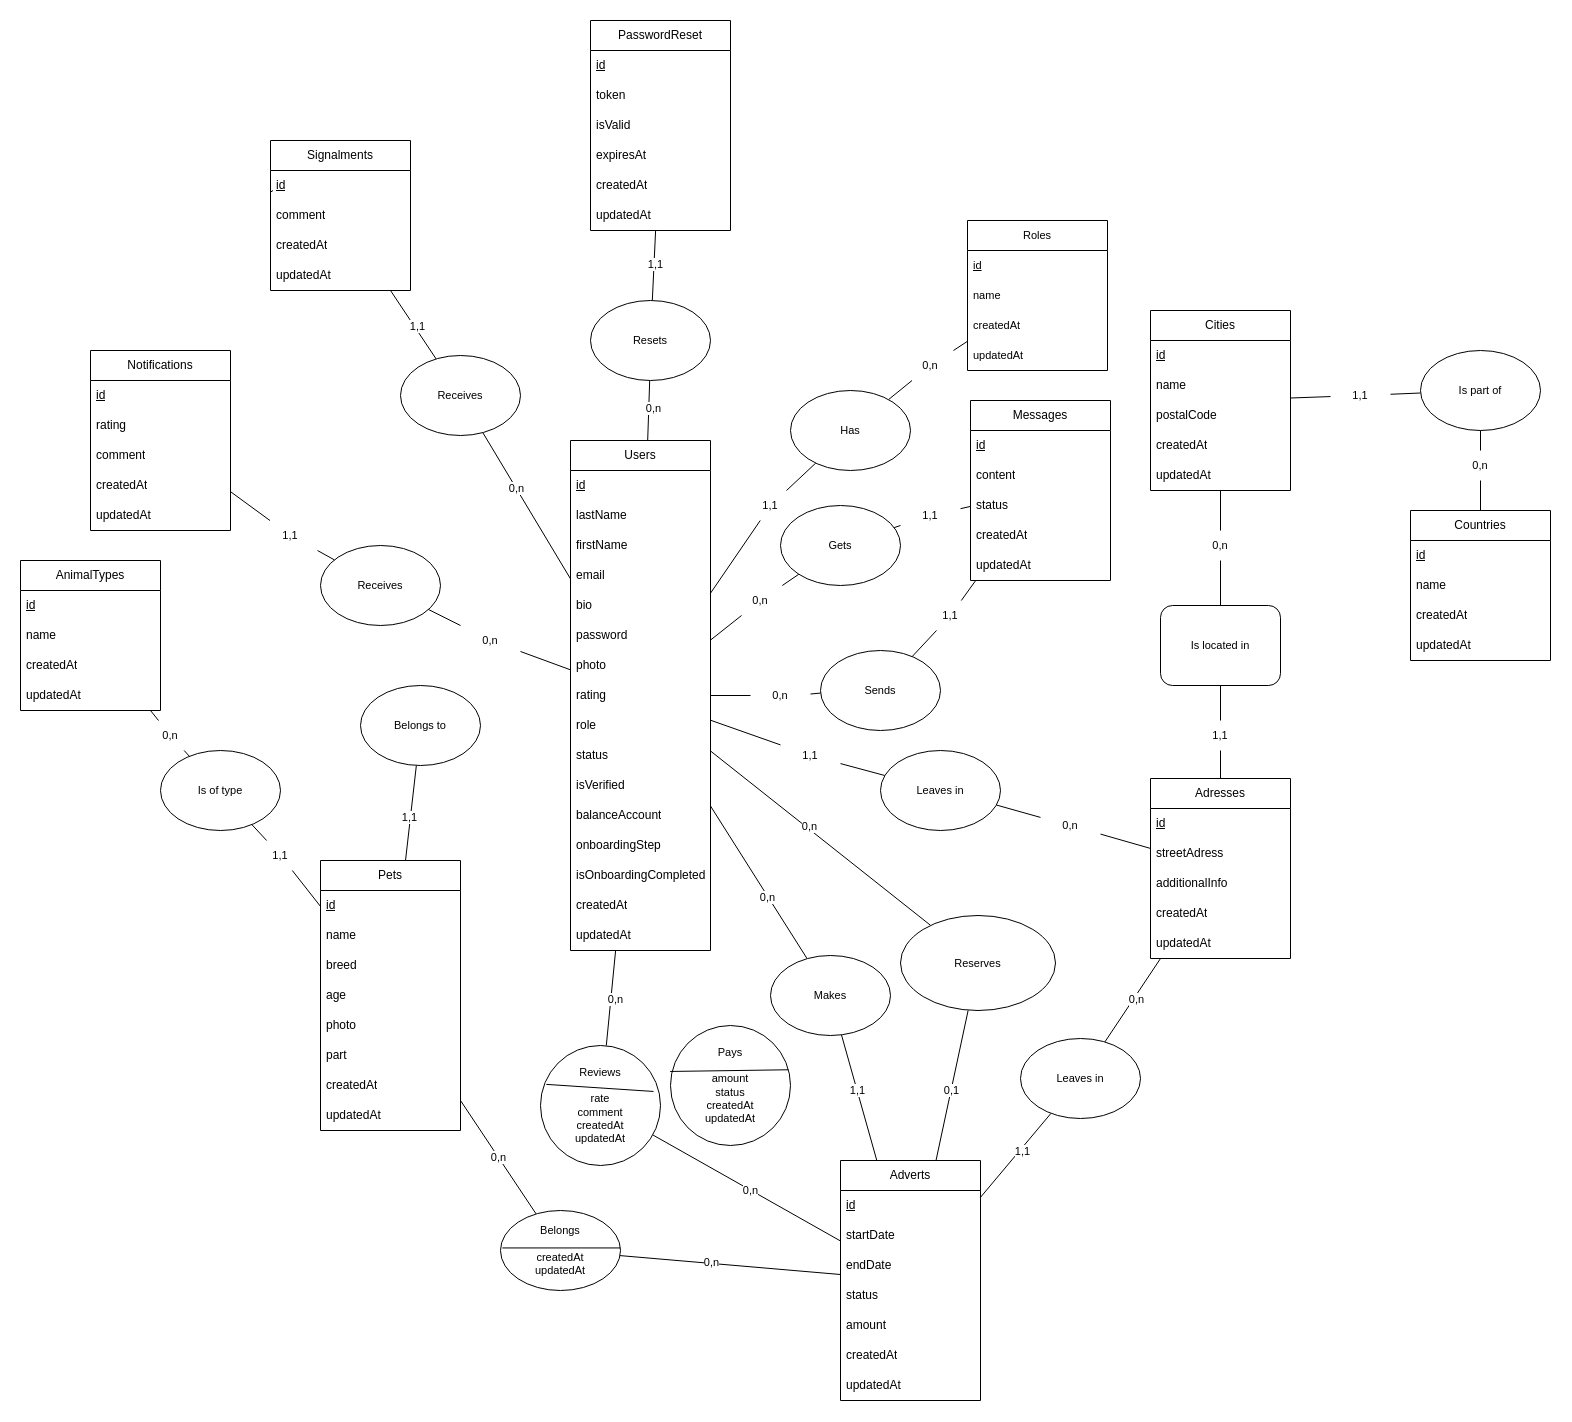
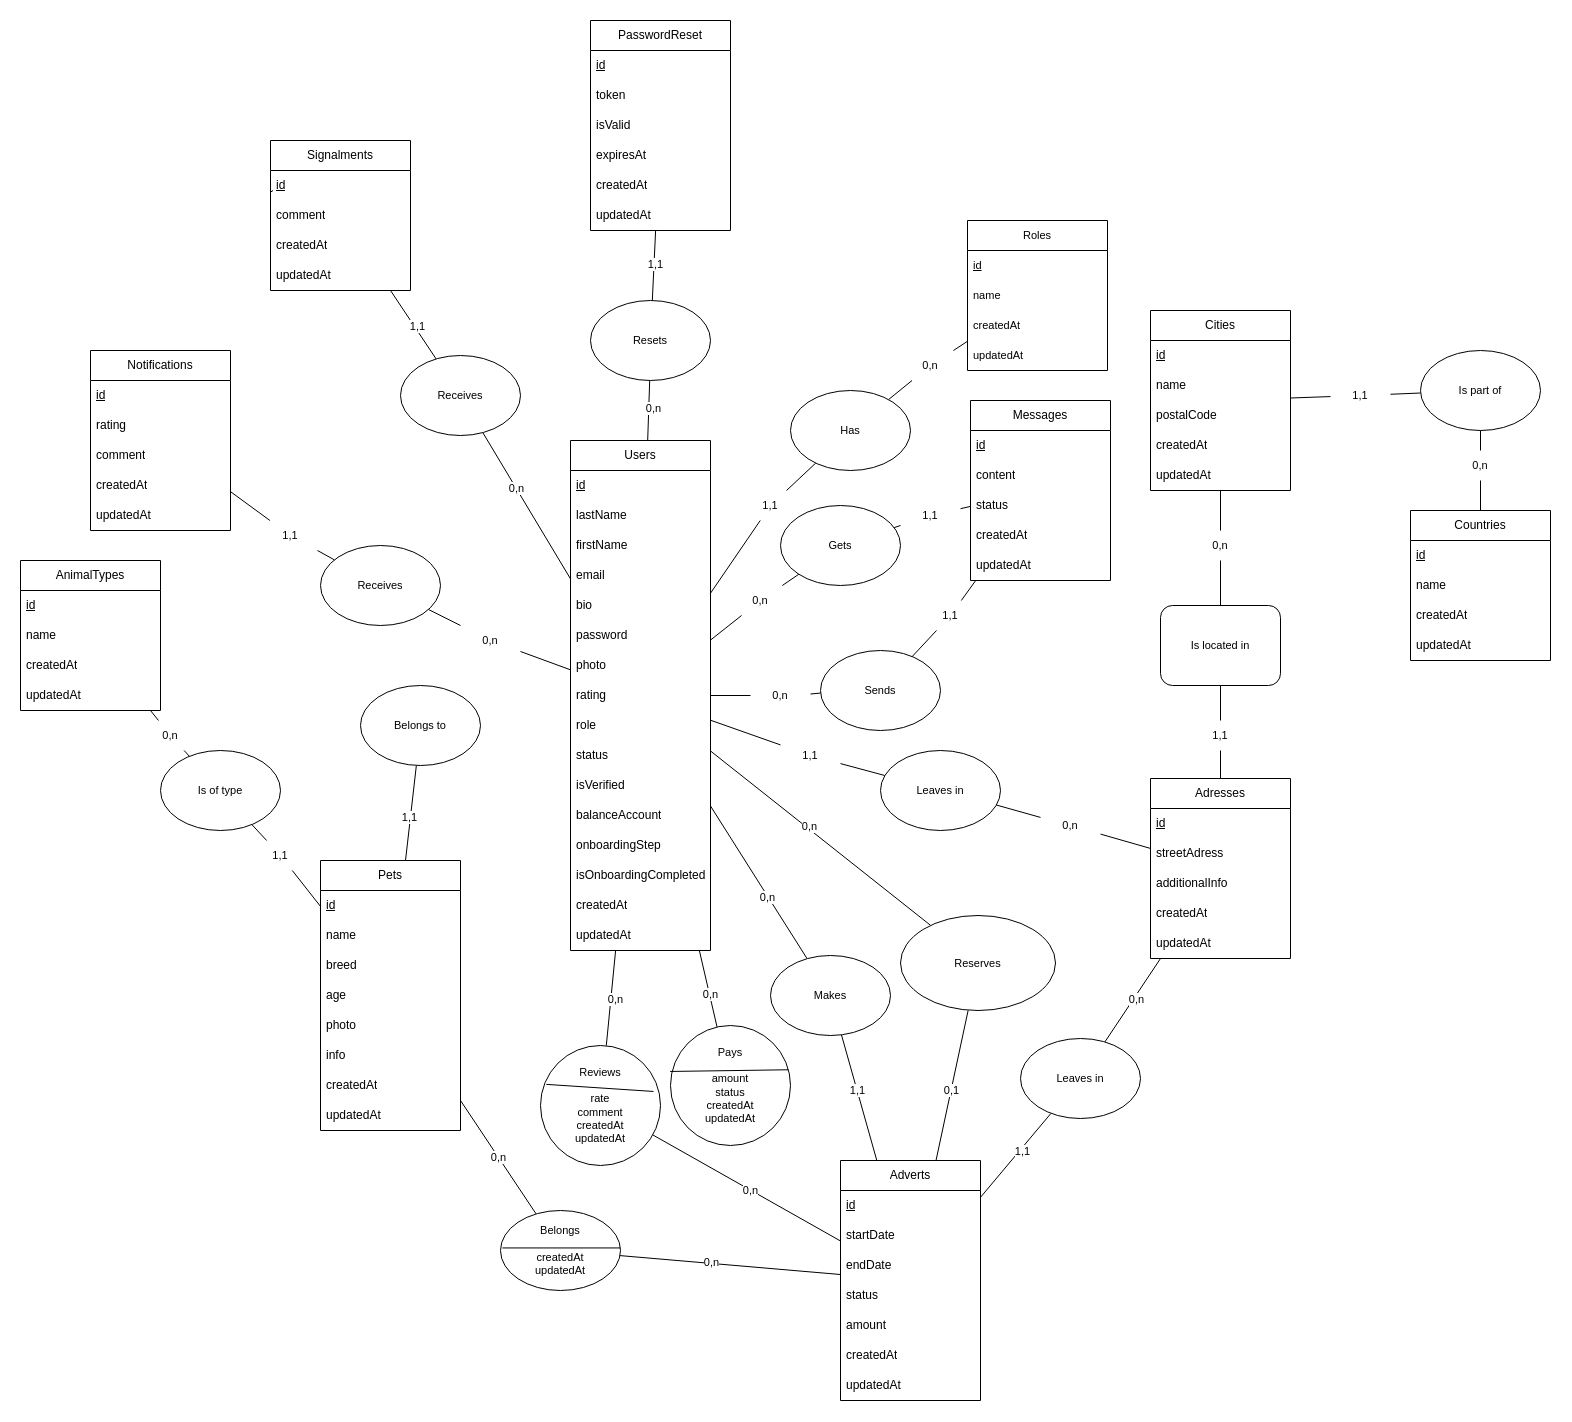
edge "Users" -- "Pays amount status createdAt updatedAt": added, label "0,n"
node "part": label "part" -> "info"
